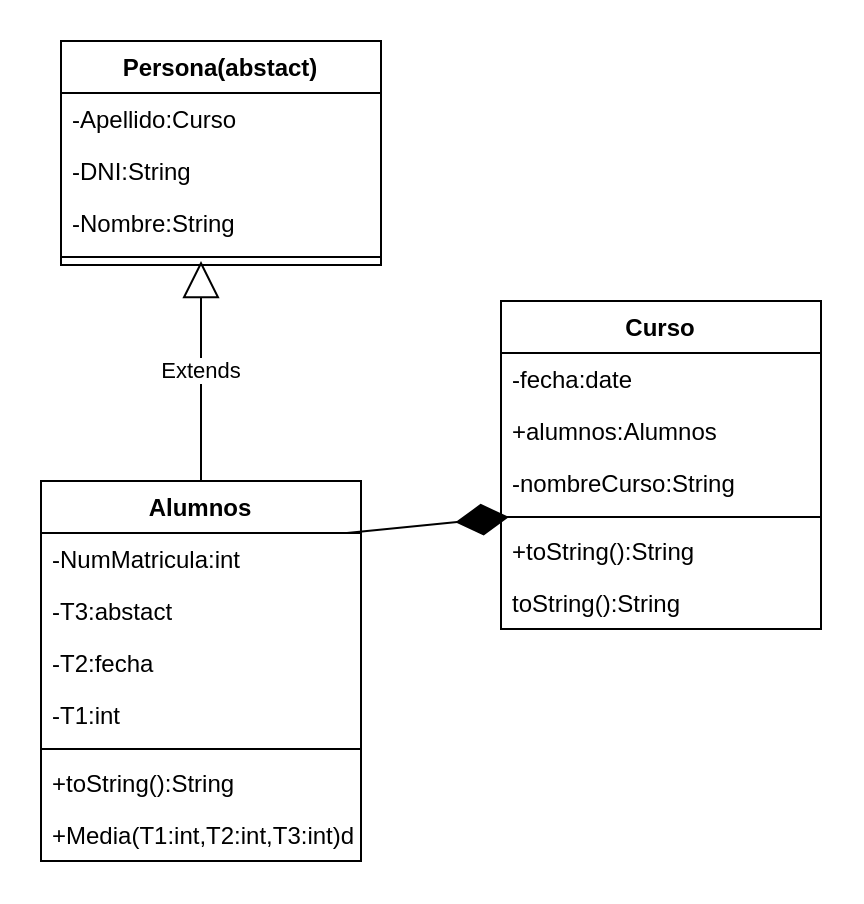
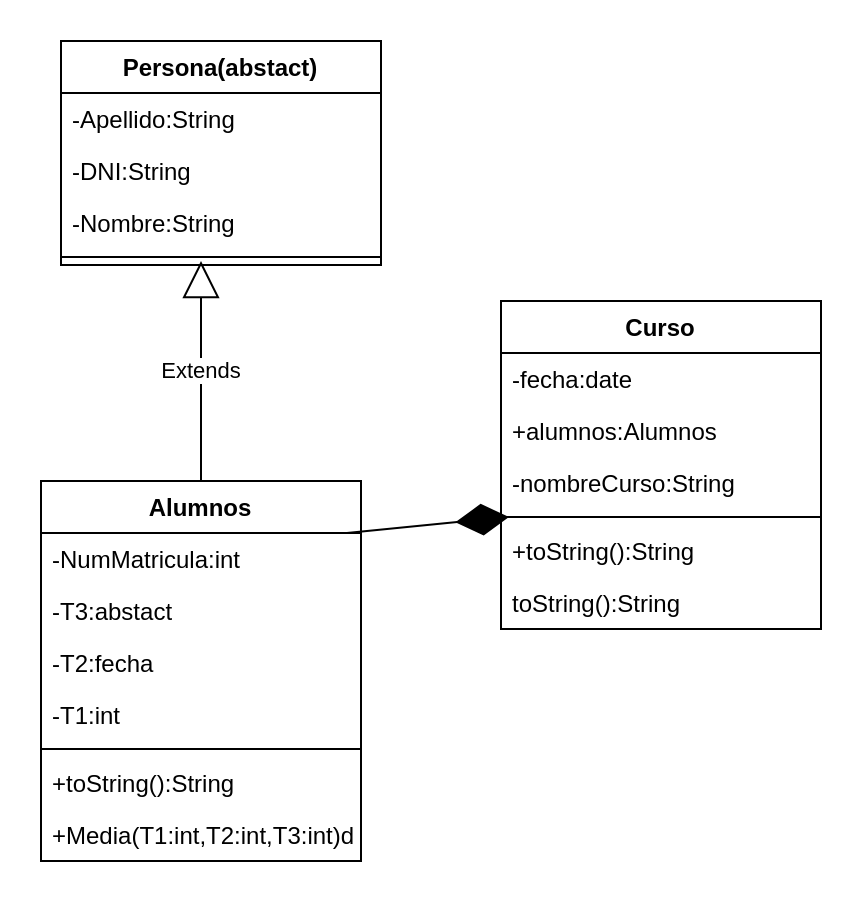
node "-Apellido:Curso": label "-Apellido:Curso" -> "-Apellido:String"
